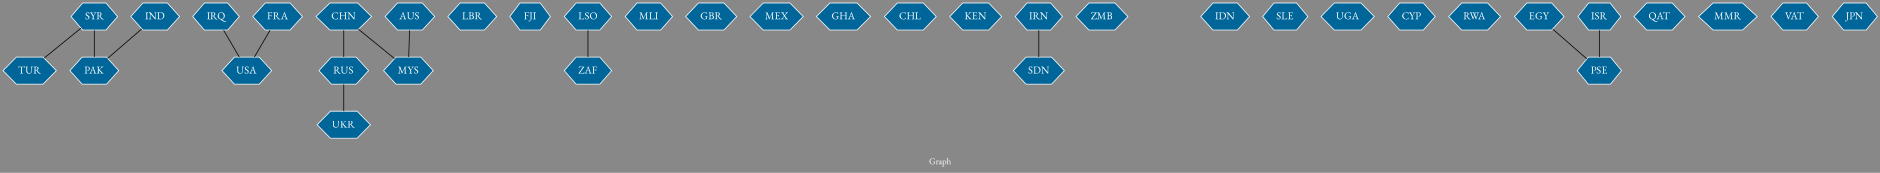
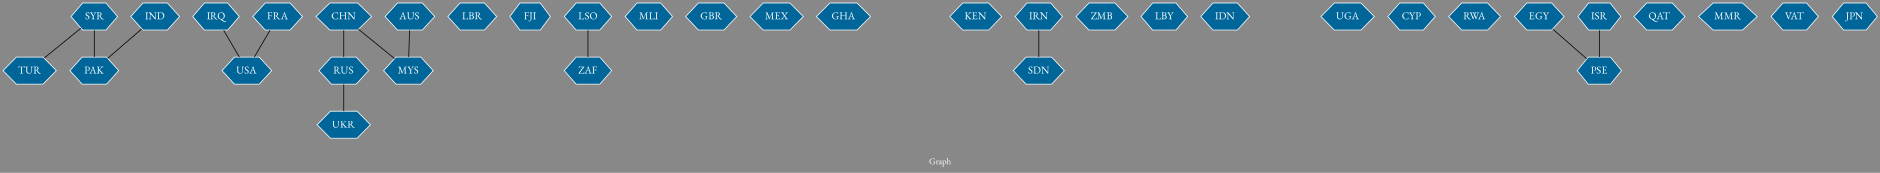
node "CHL": removed
node "LBY": added
node "SLE": removed
